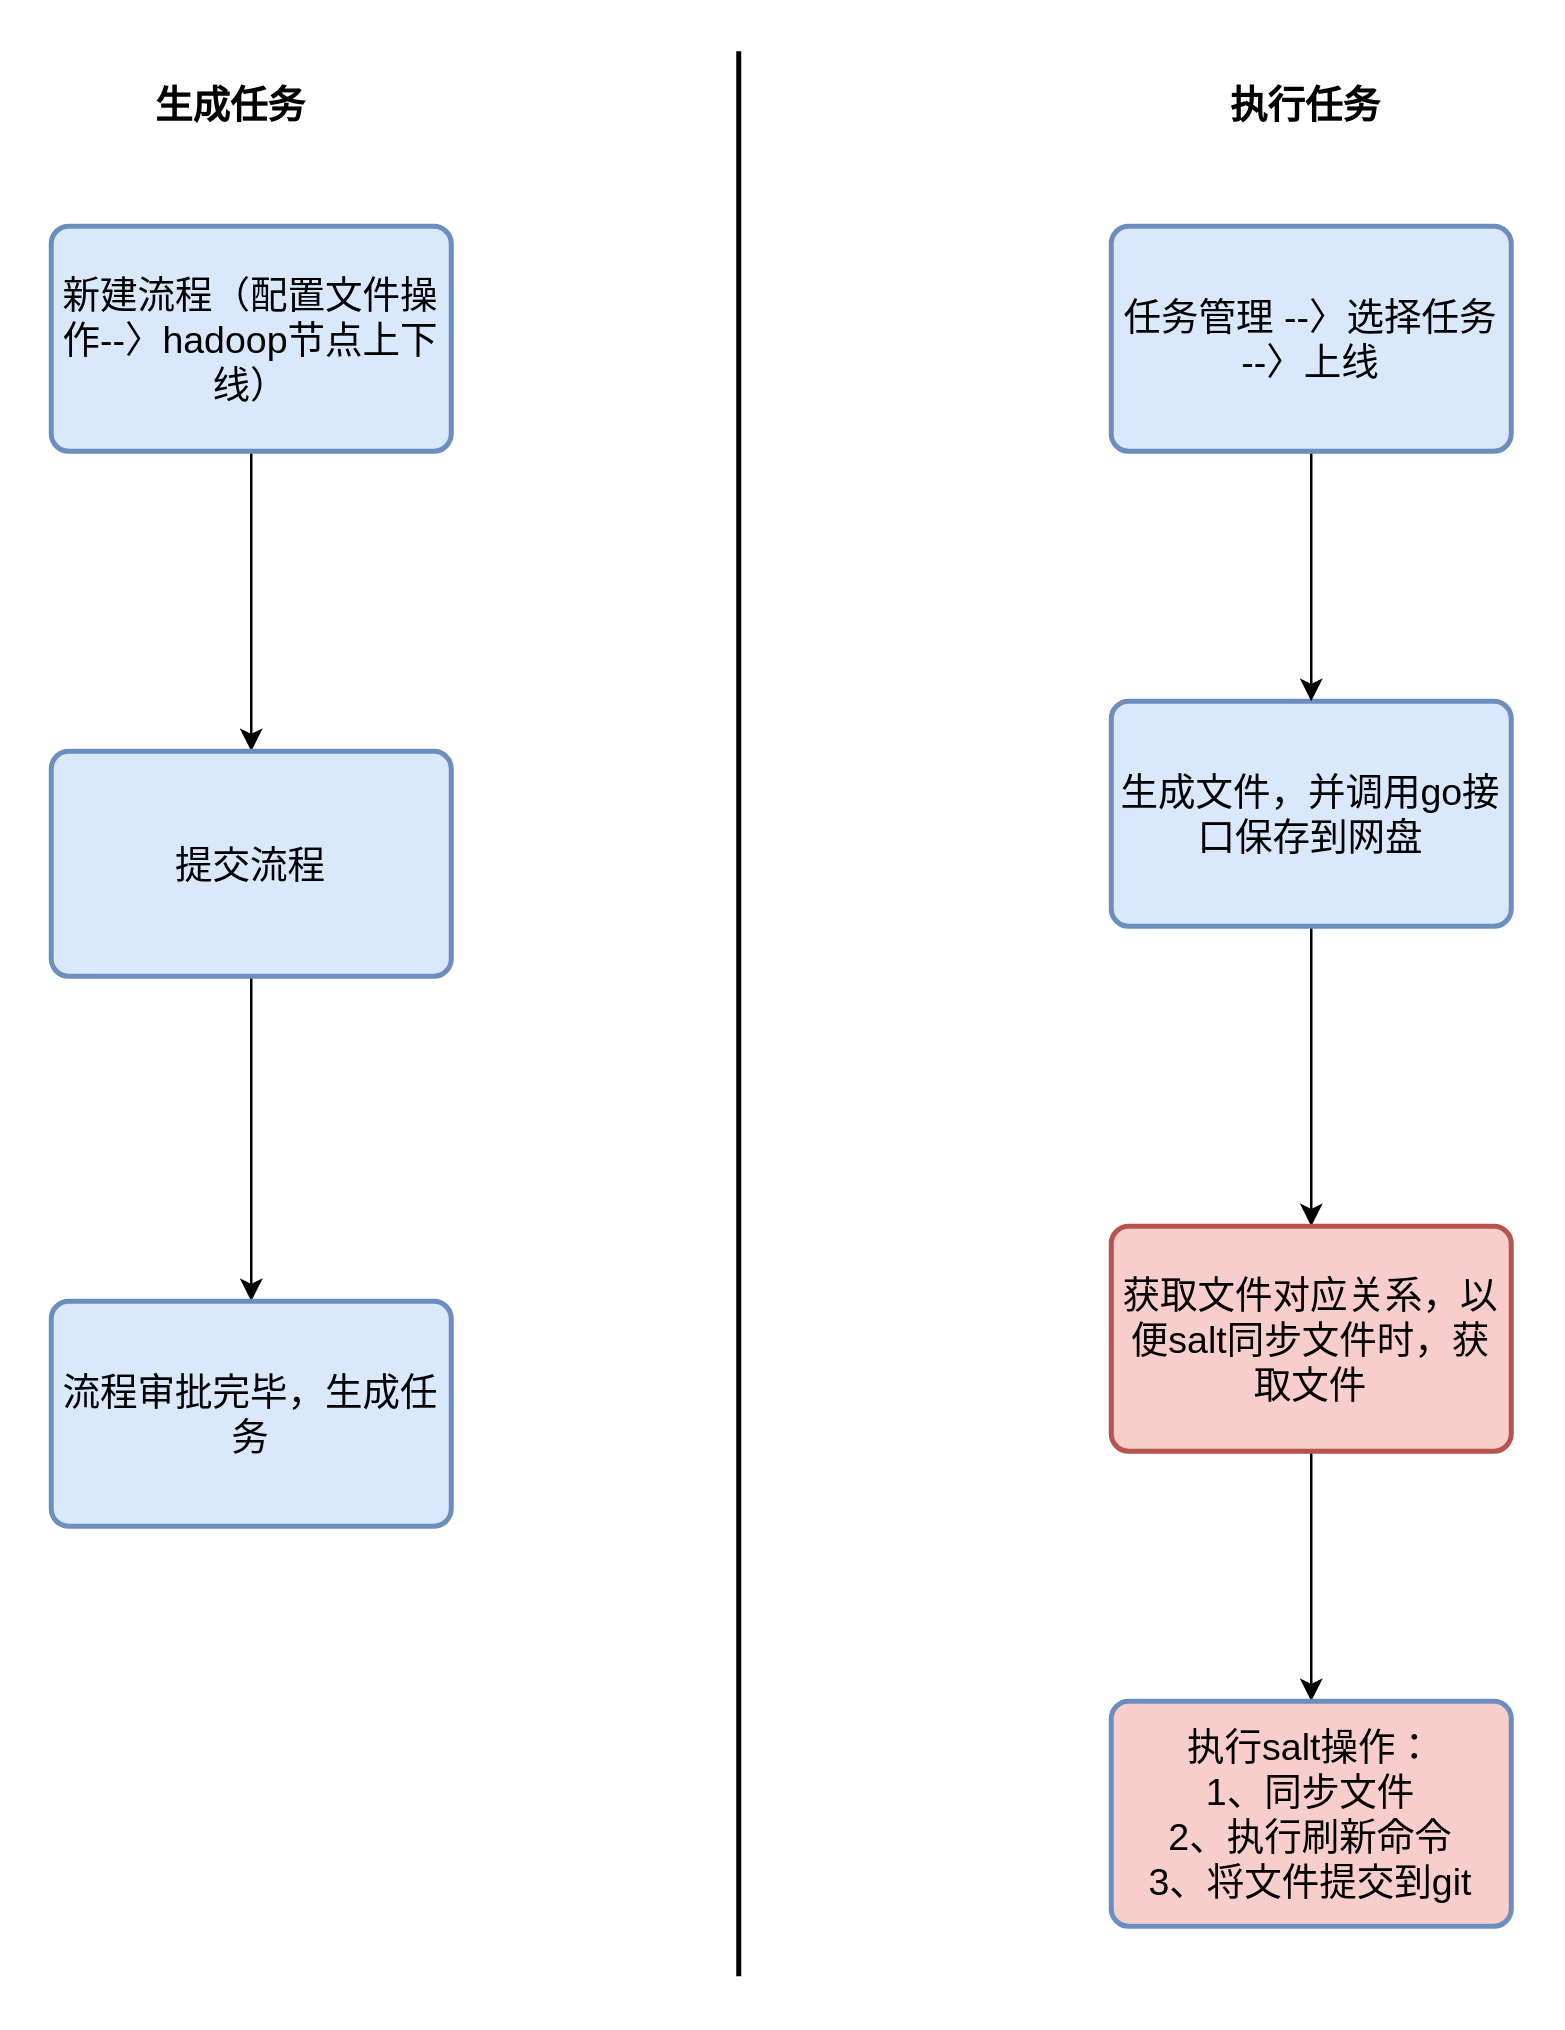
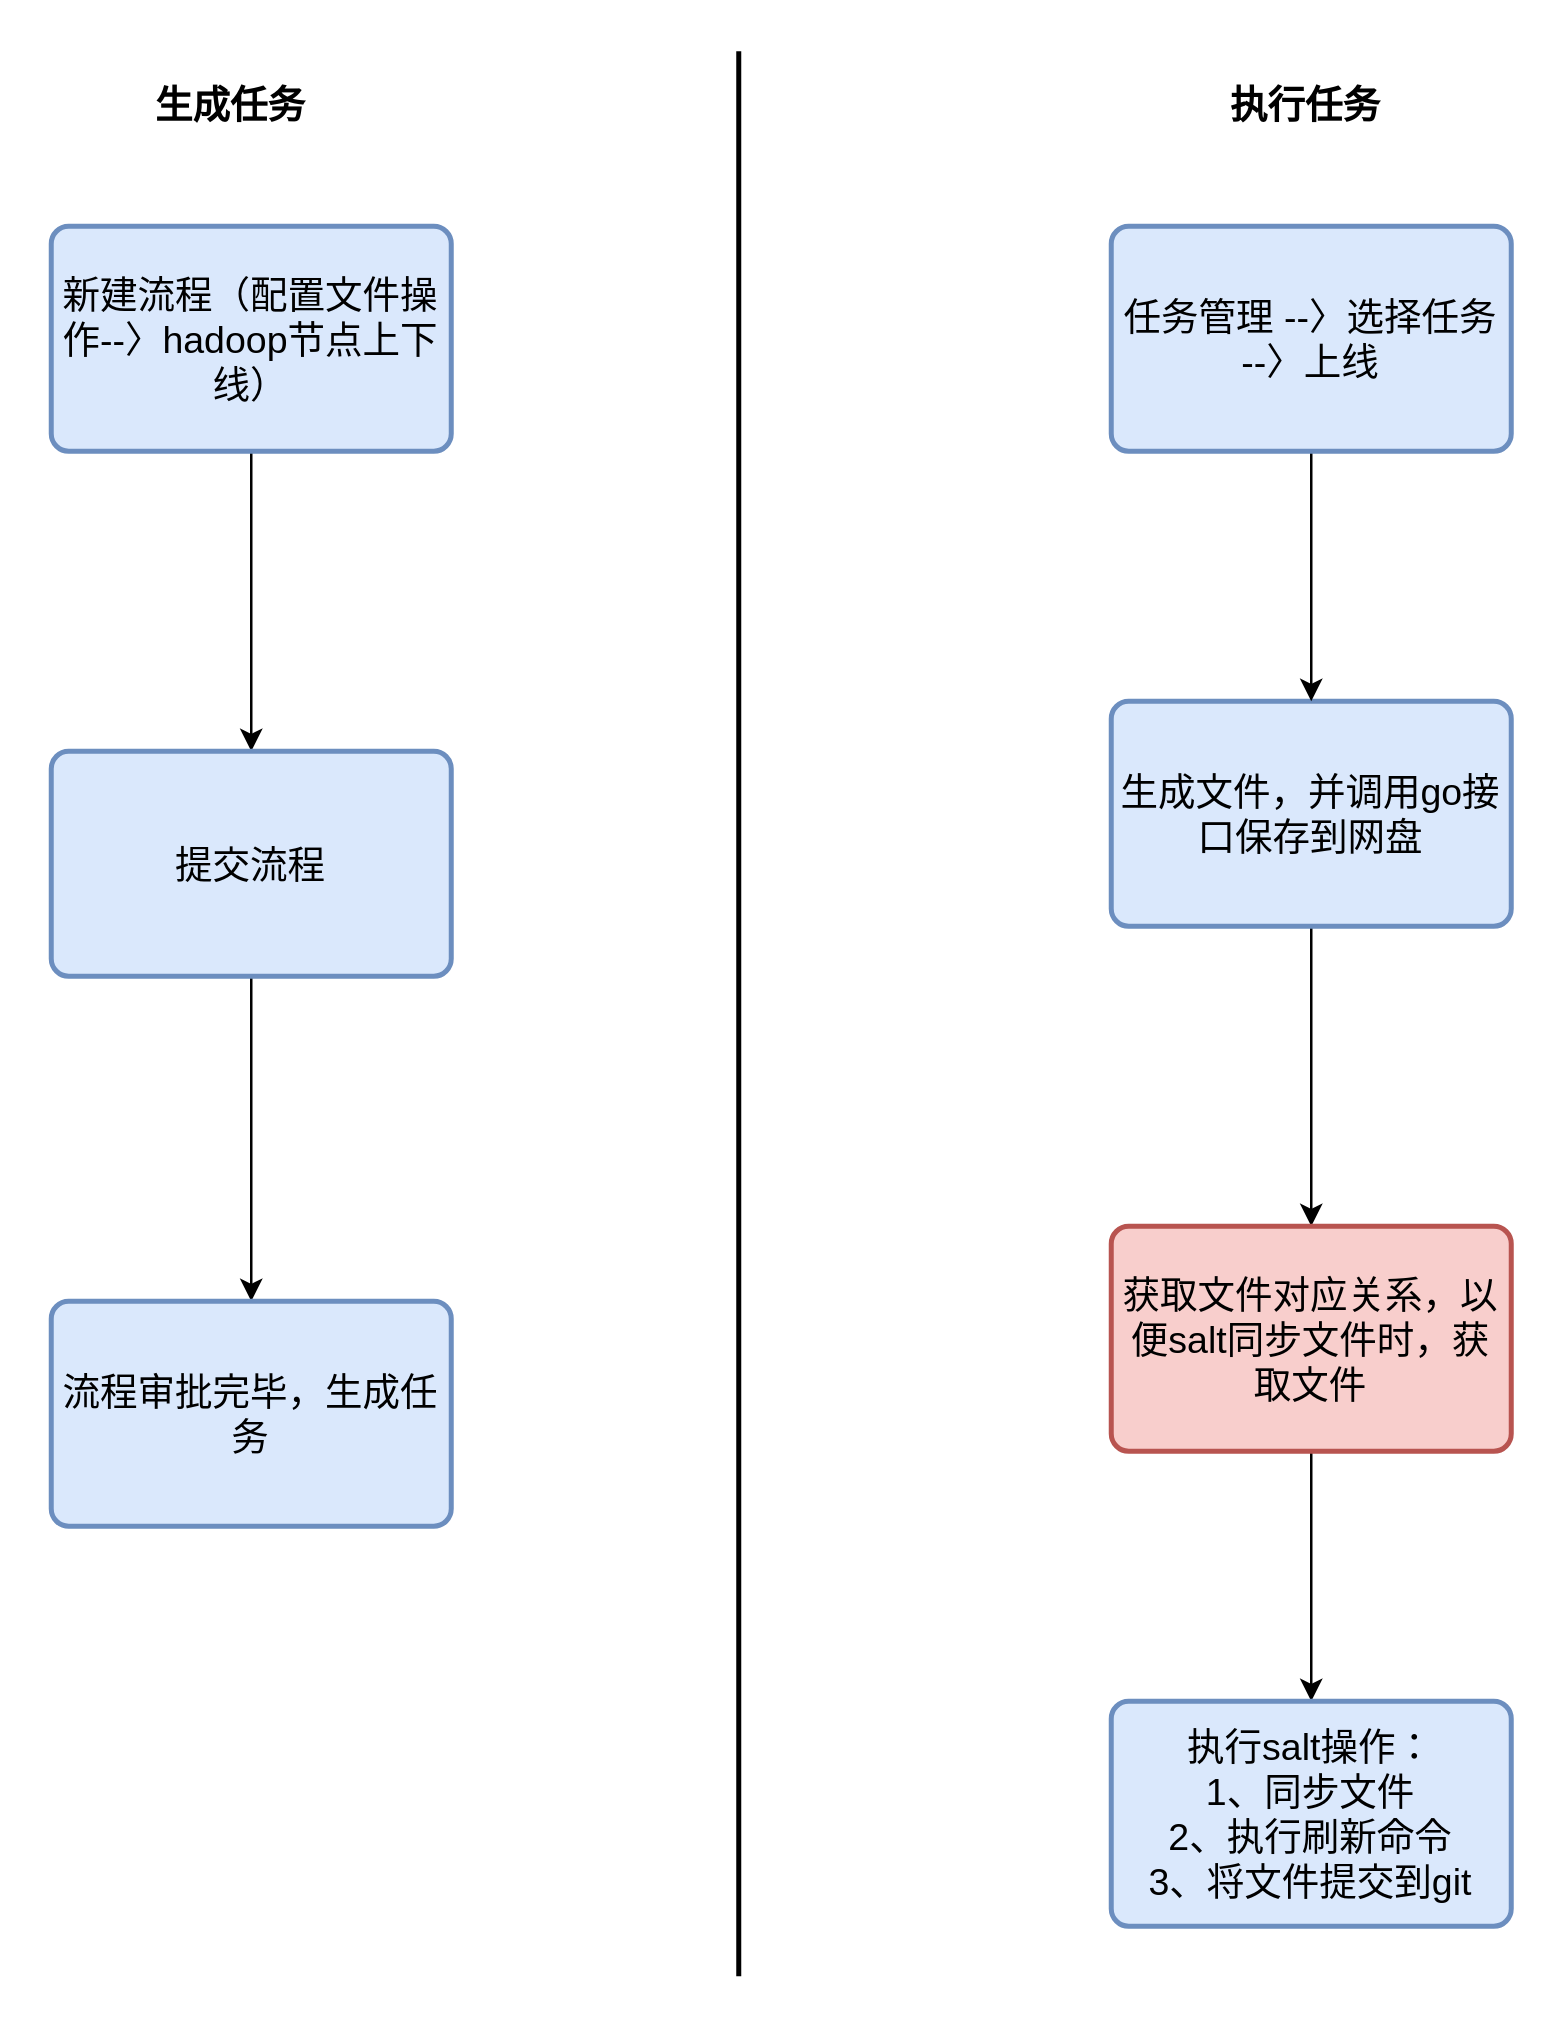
node "执行salt操作： 1、同步文件 2、执行刷新命令 3、将文件提交到git": fillcolor #f8cecc -> #dae8fc
